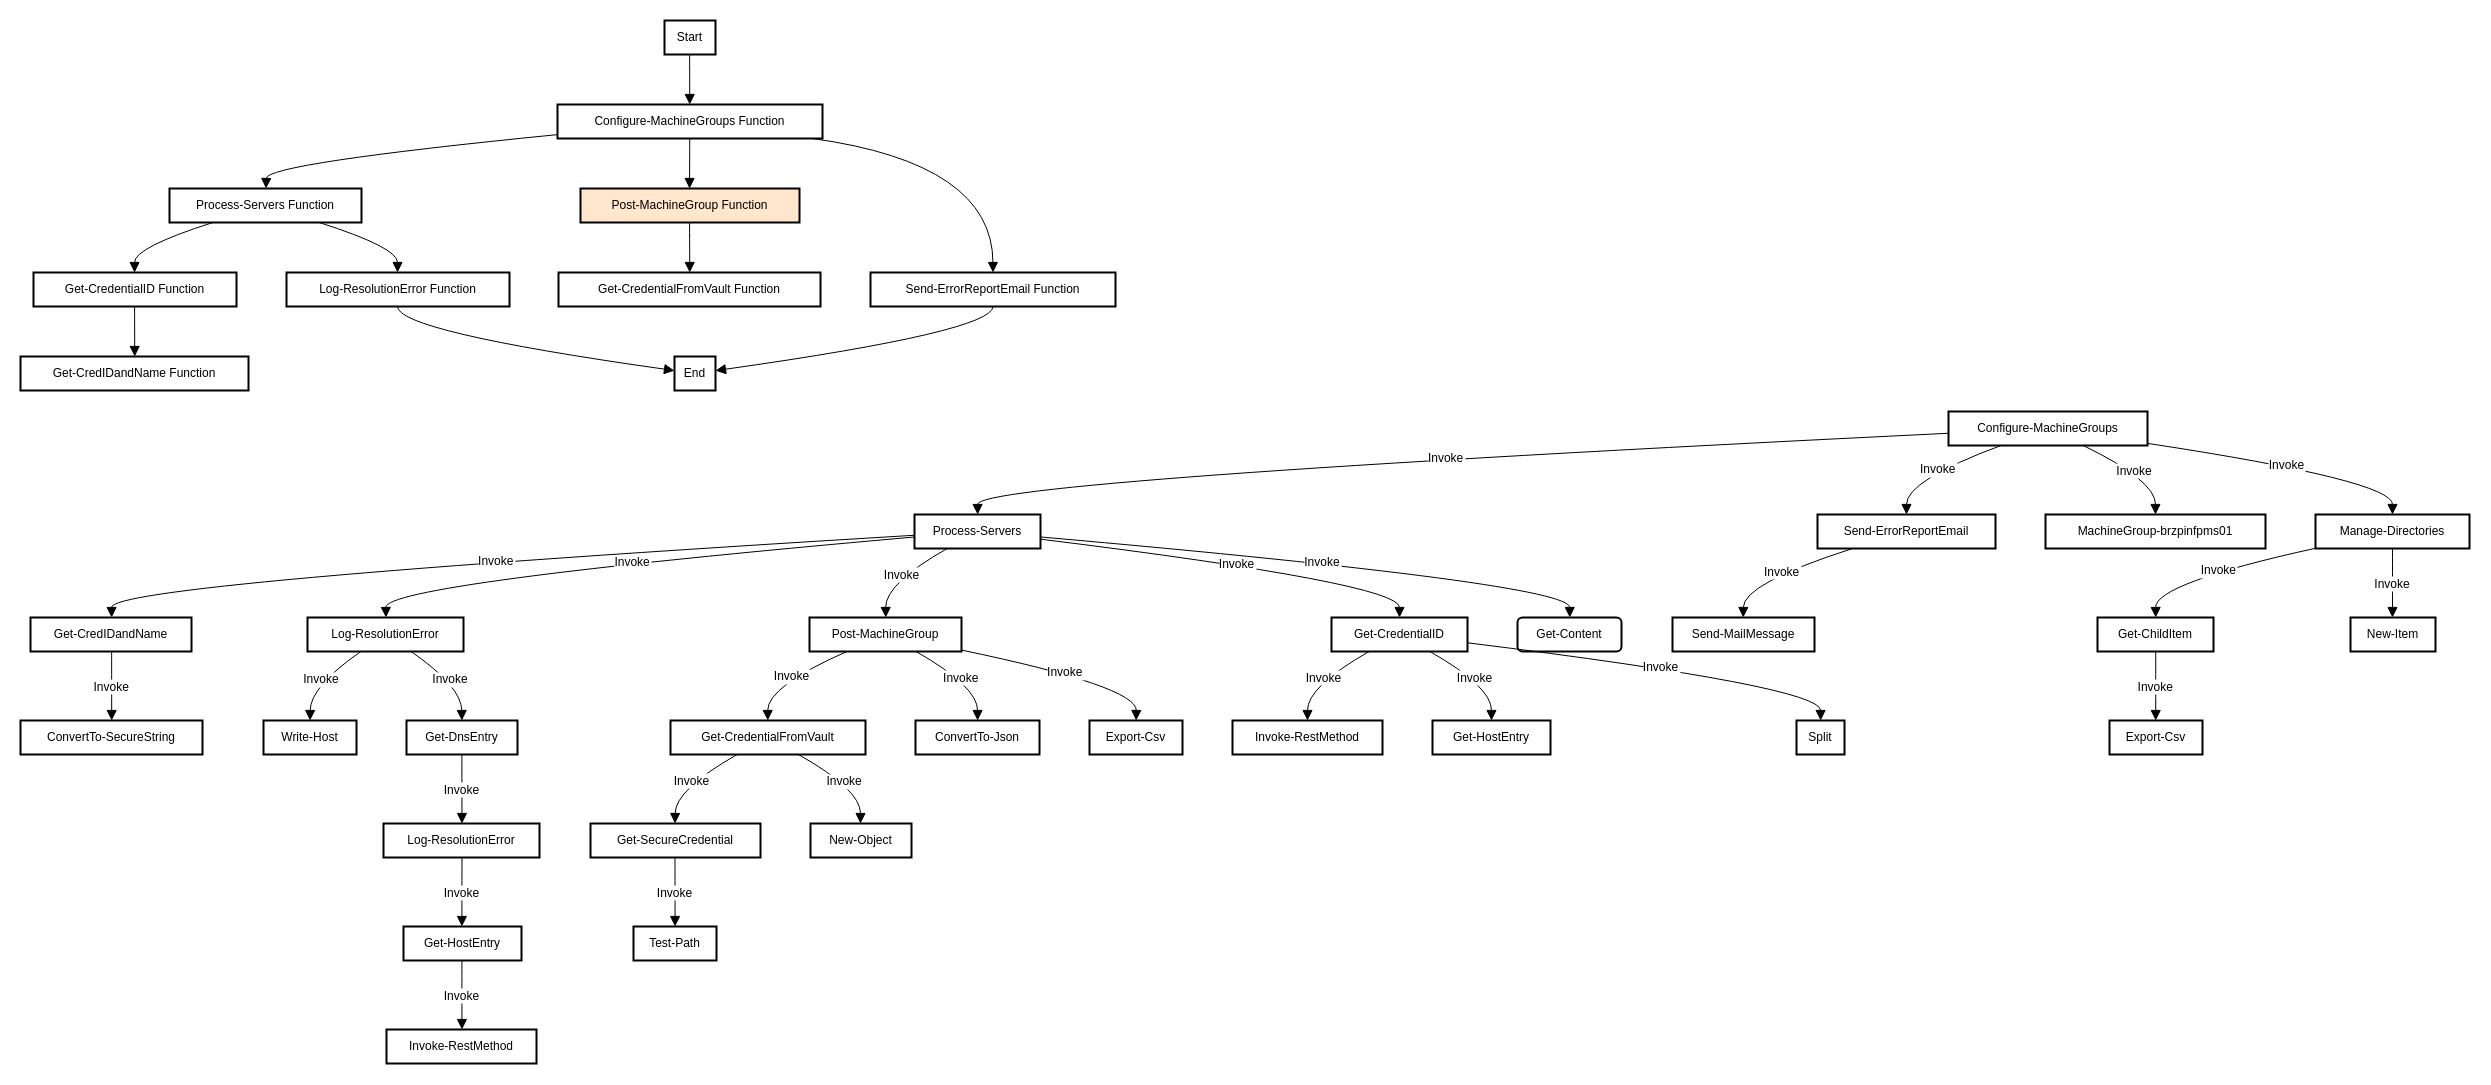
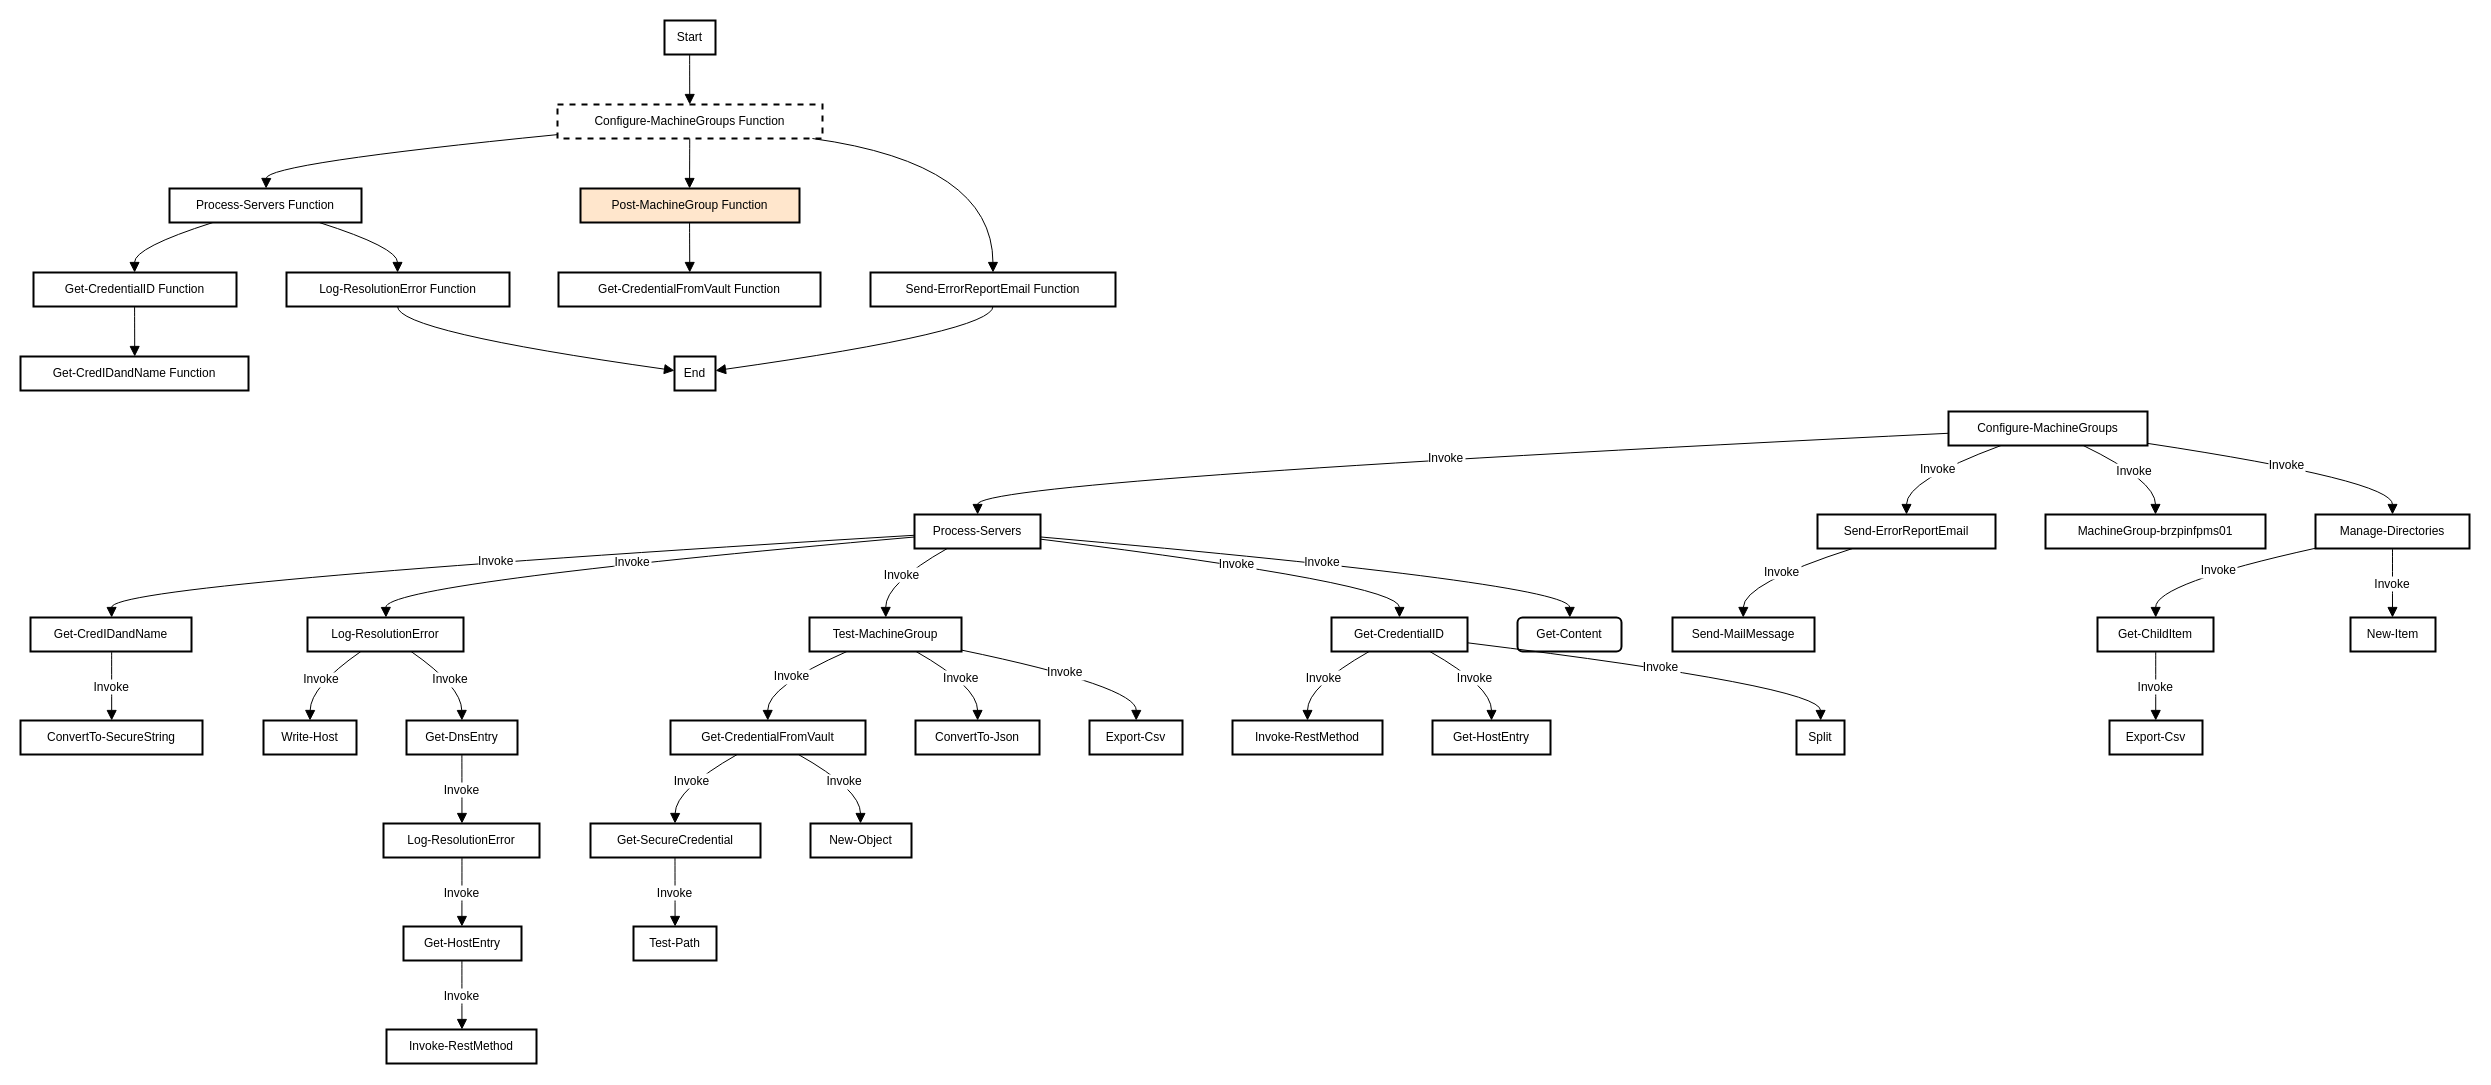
node "Configure-MachineGroups Function": style solid -> dashed
node "Post-MachineGroup": label "Post-MachineGroup" -> "Test-MachineGroup"
